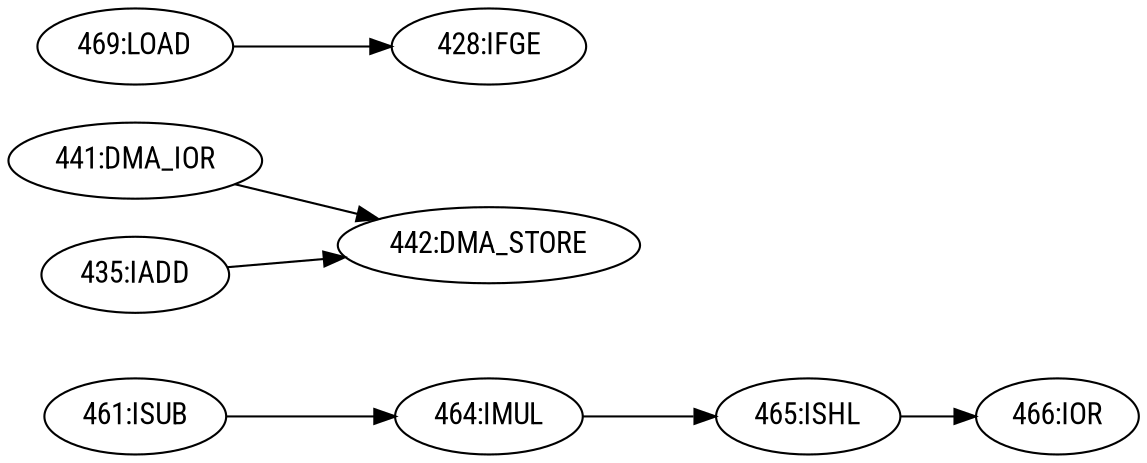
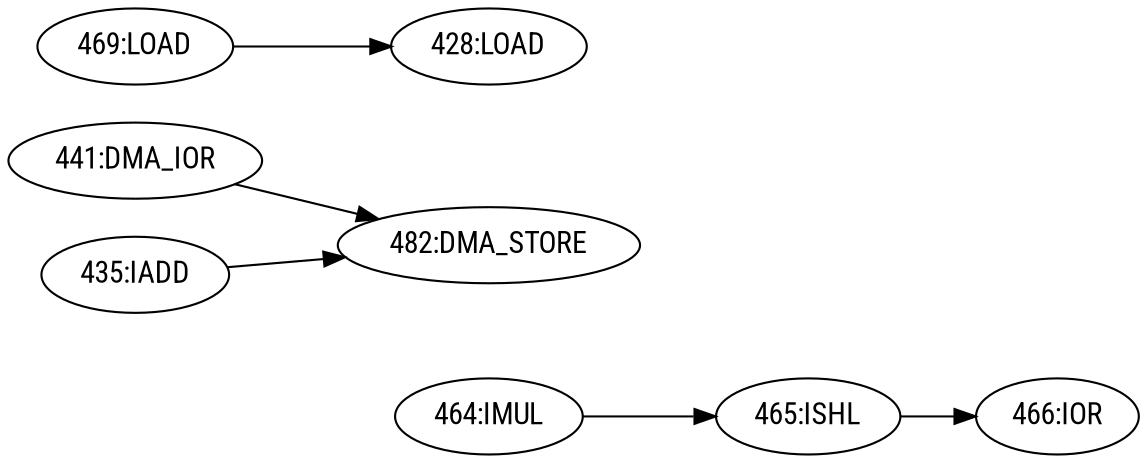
node "428:IFGE": label "428:IFGE" -> "428:LOAD"
node "442:DMA_STORE": label "442:DMA_STORE" -> "482:DMA_STORE"
node "461:ISUB": removed
